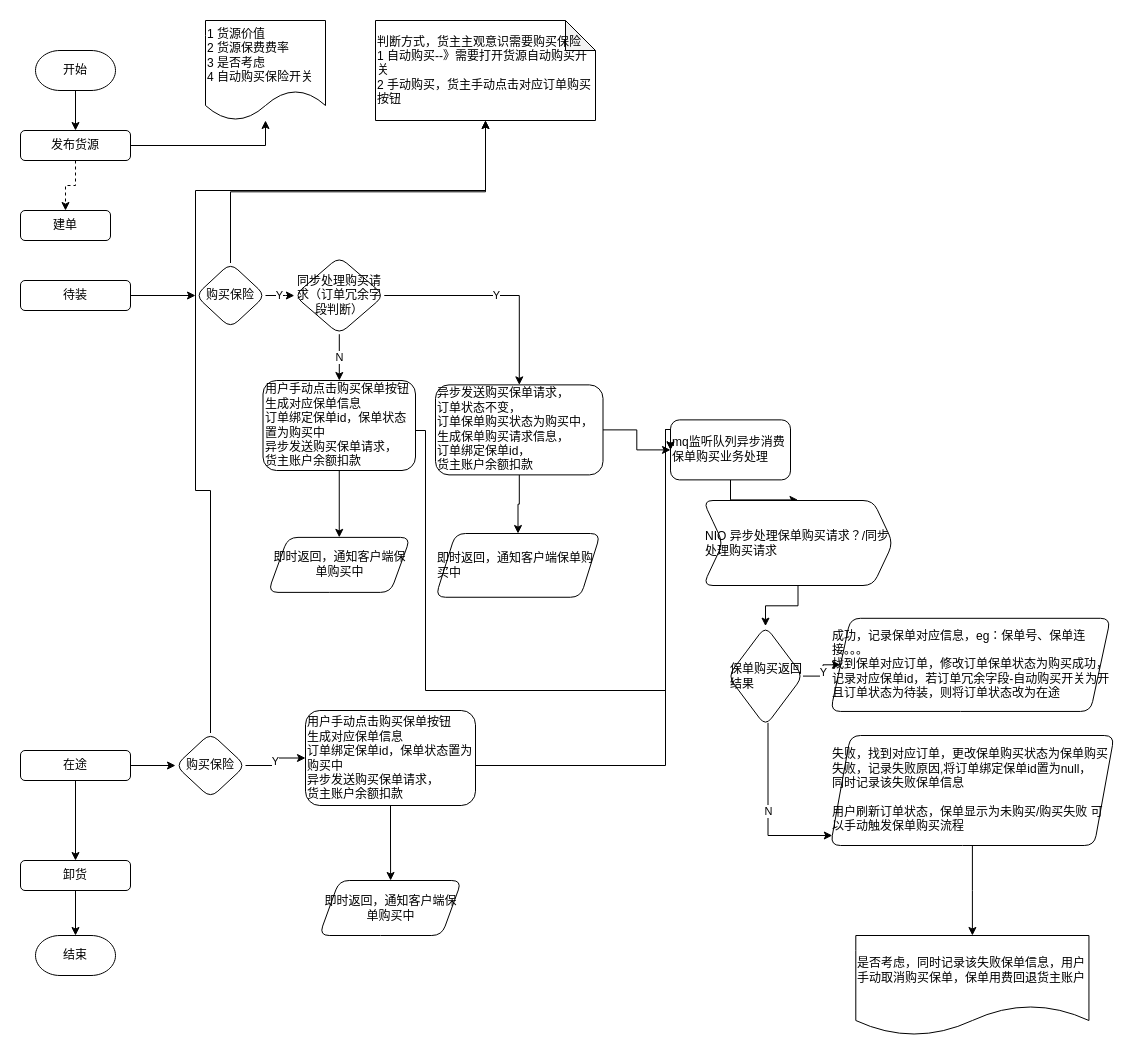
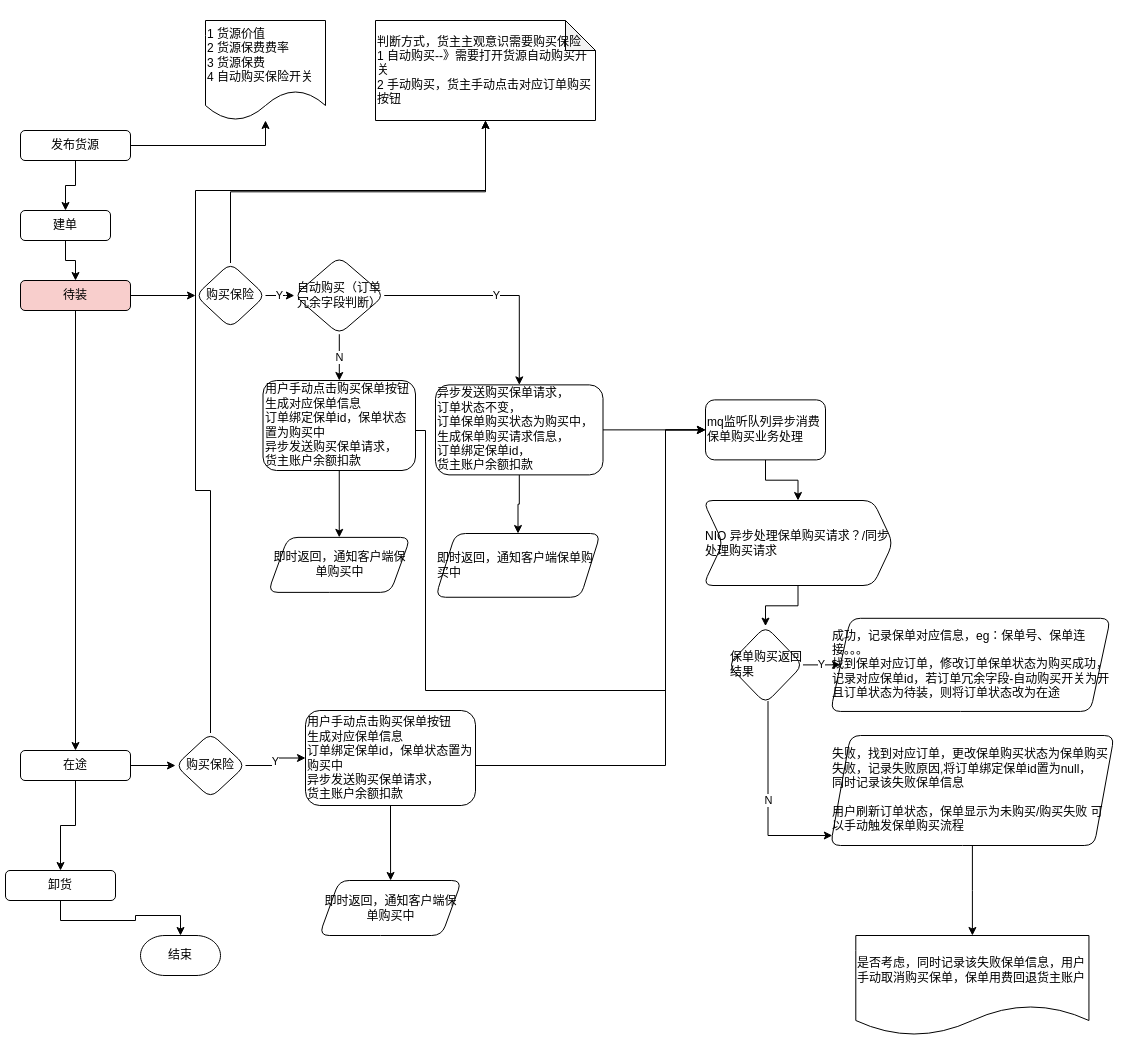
node "1 货源价值 2 货源保费费率 3 是否考虑 4 自动购买保险开关": label "1 货源价值 2 货源保费费率 3 是否考虑 4 自动购买保险开关" -> "1 货源价值 2 货源保费费率 3 货源保费 4 自动购买保险开关"
node "开始": removed
edge "开始" -> "发布货源": removed
edge "发布货源" -> "建单": style dashed -> solid
edge "建单" -> "待装": added
node "待装": fillcolor #ffffff -> #f8cecc
node "同步处理购买请求（订单冗余字段判断）": label "同步处理购买请求（订单冗余字段判断）" -> "自动购买（订单冗余字段判断）"
node "mq监听队列异步消费保单购买业务处理": moved (731, 450) -> (766, 430)
edge "待装" -> "在途": added
node "保单购买返回结果": size 75x100 -> 75x78
node "卸货": moved (76, 876) -> (61, 886)
node "结束": moved (76, 956) -> (181, 956)
